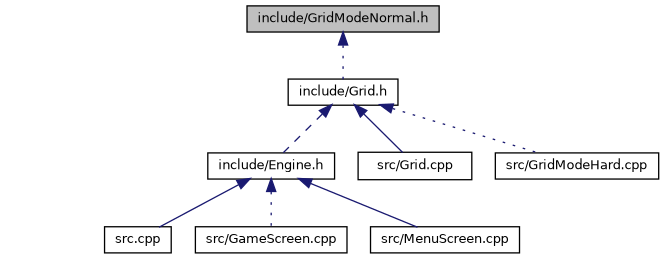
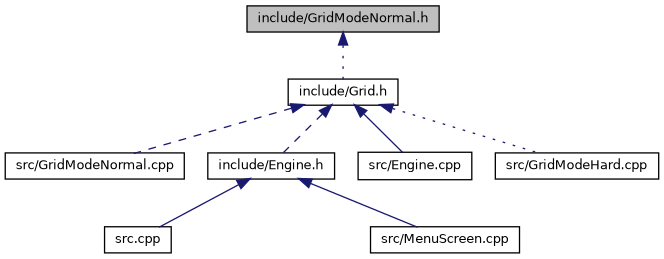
node "src/GridModeNormal.cpp": added
node "src/Grid.cpp": label "src/Grid.cpp" -> "src/Engine.cpp"
node "src/GameScreen.cpp": removed
